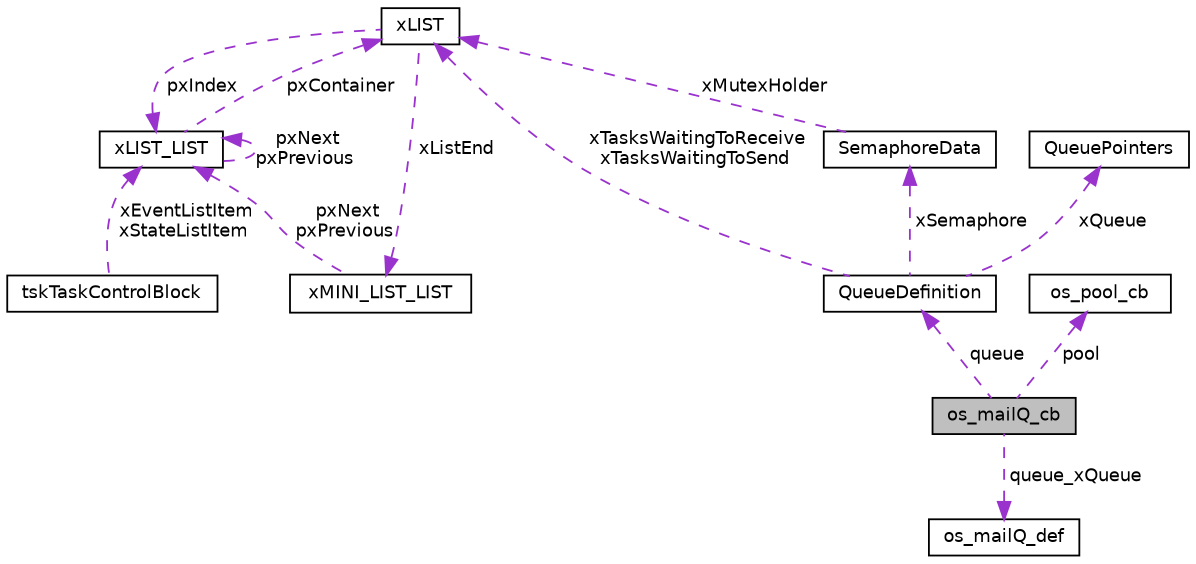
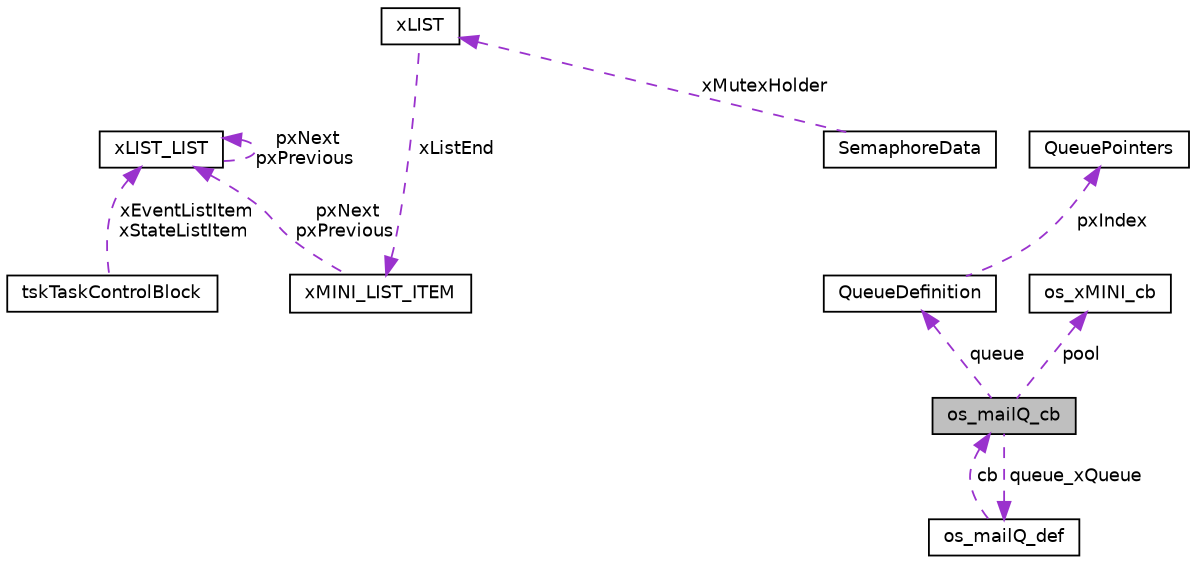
edge "xLIST" -> "xLIST_LIST": removed, label "pxIndex"
edge "xLIST_LIST" -> "xLIST": removed, label "pxContainer"
edge "QueueDefinition" -> "xLIST": removed, label "xTasksWaitingToReceive xTasksWaitingToSend"
edge "QueueDefinition" -> "QueuePointers": label " xQueue" -> " pxIndex"
edge "QueueDefinition" -> "SemaphoreData": removed, label "xSemaphore"
node "xMINI_LIST_LIST": label "xMINI_LIST_LIST" -> "xMINI_LIST_ITEM"
node "os_pool_cb": label "os_pool_cb" -> "os_xMINI_cb"
edge "os_mailQ_def" -> "os_mailQ_cb": added, label "cb"
